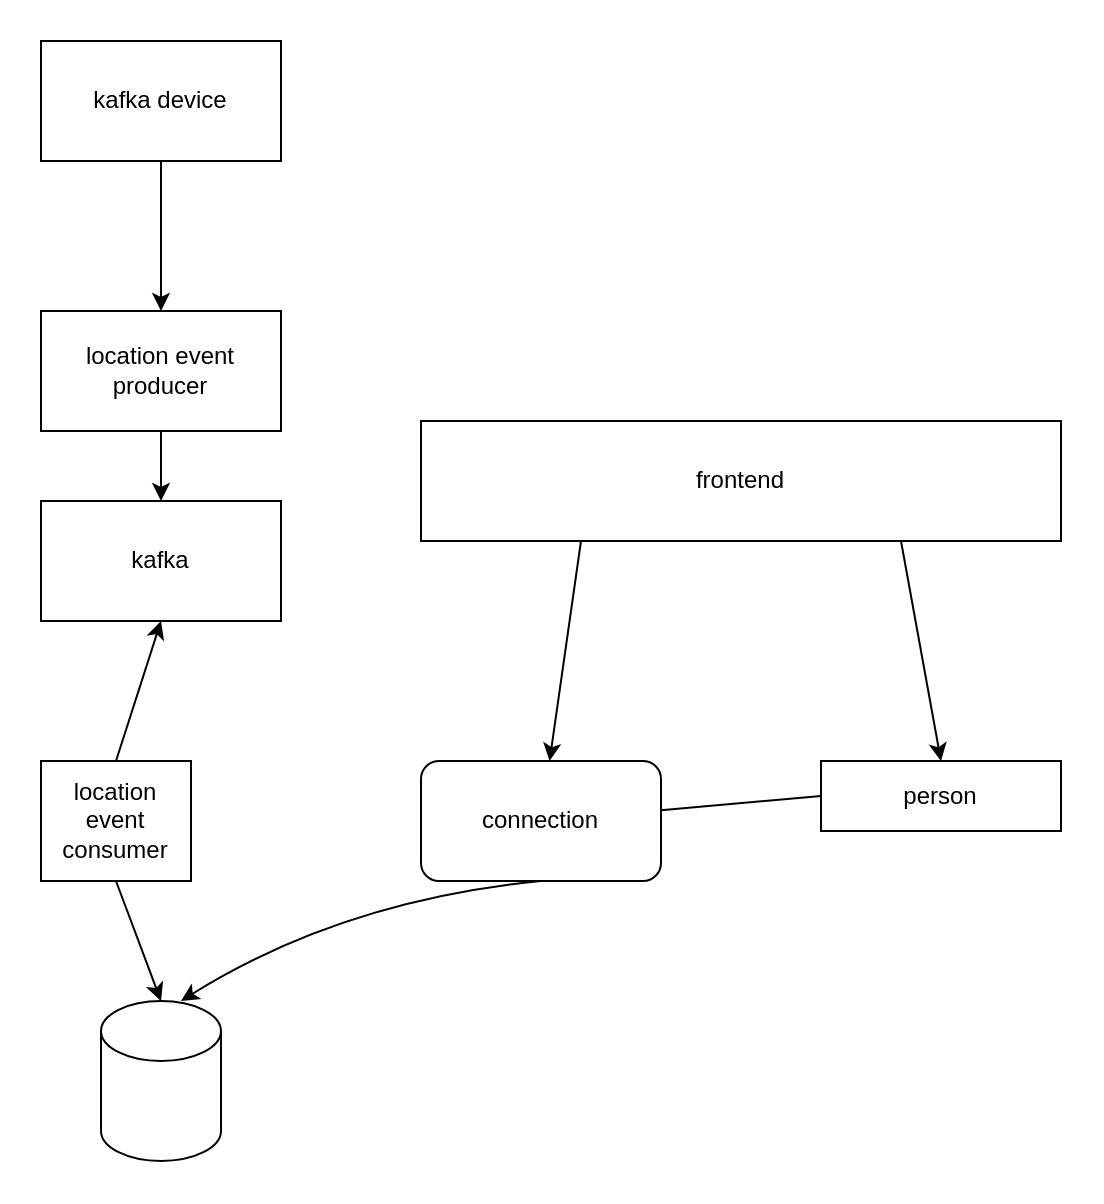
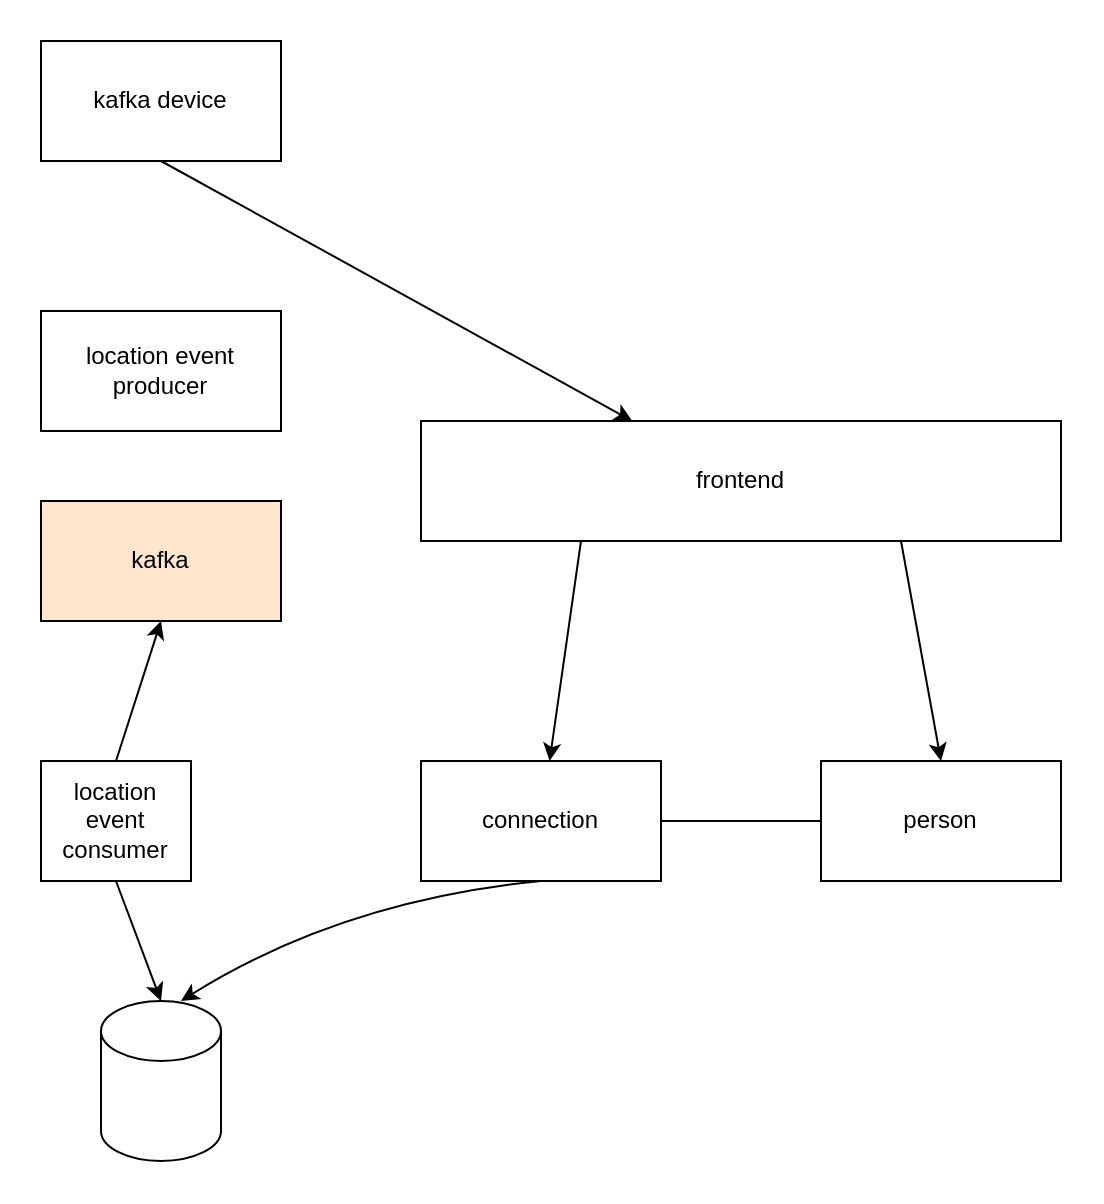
edge "kafka device" -> "location event producer": now "kafka device" -> "frontend"
edge "location event producer" -> "kafka": removed
node "kafka": fillcolor #ffffff -> #ffe6cc
node "person": size 240x70 -> 240x120
node "connection": shape rounded rectangle -> rectangle
